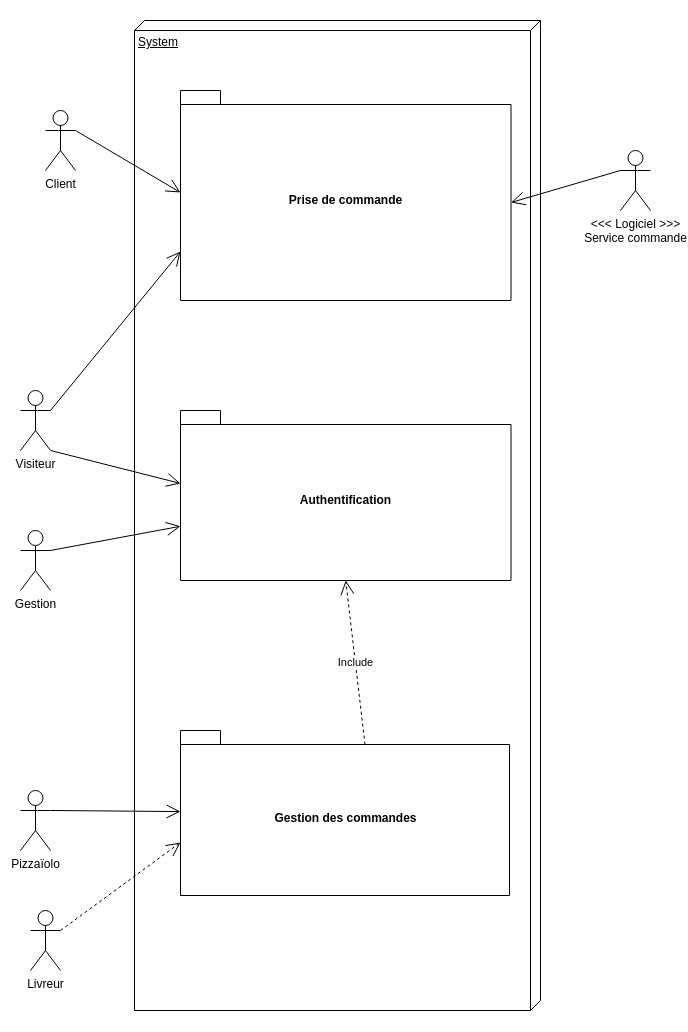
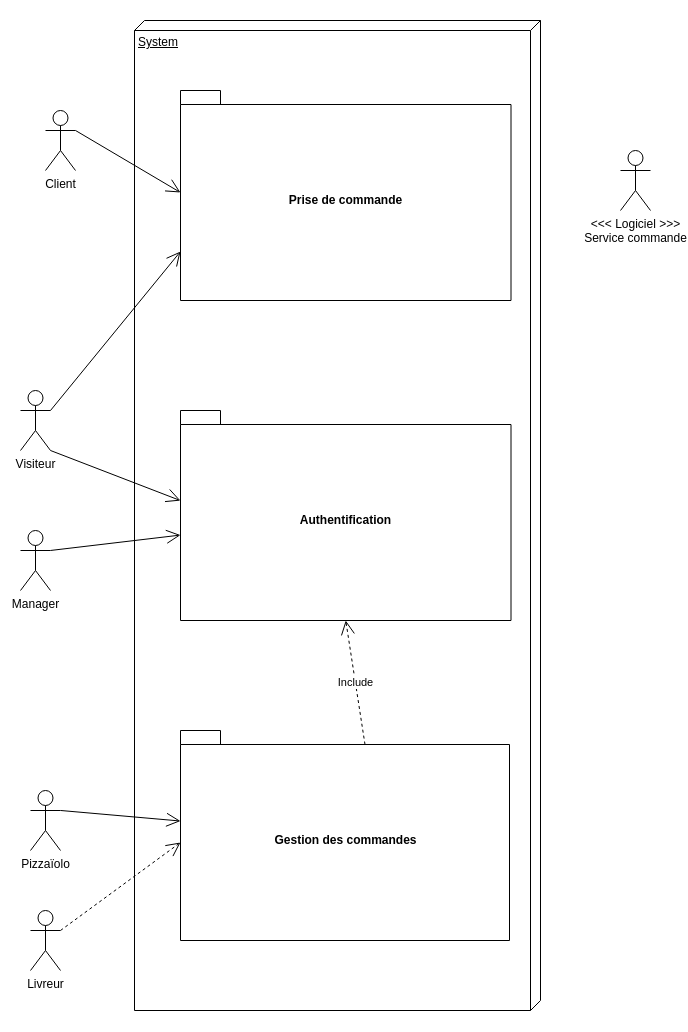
edge "<<< Logiciel >>> Service commande" -> "Prise de commande": removed
node "Authentification": size 331x170 -> 331x210
node "Gestion": label "Gestion" -> "Manager"
node "Gestion des commandes": size 329x165 -> 329x210
node "Pizzaïolo": moved (36, 821) -> (46, 821)
